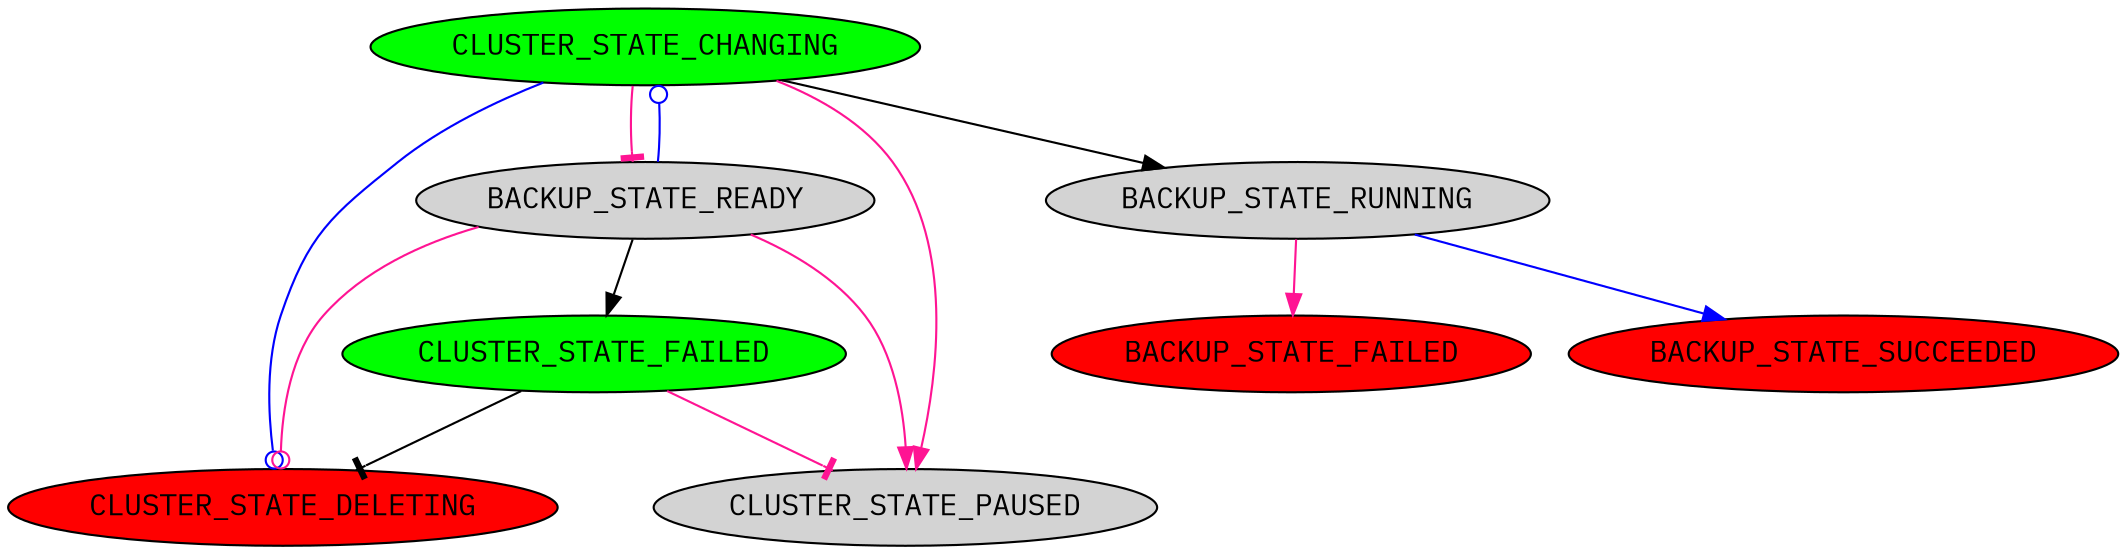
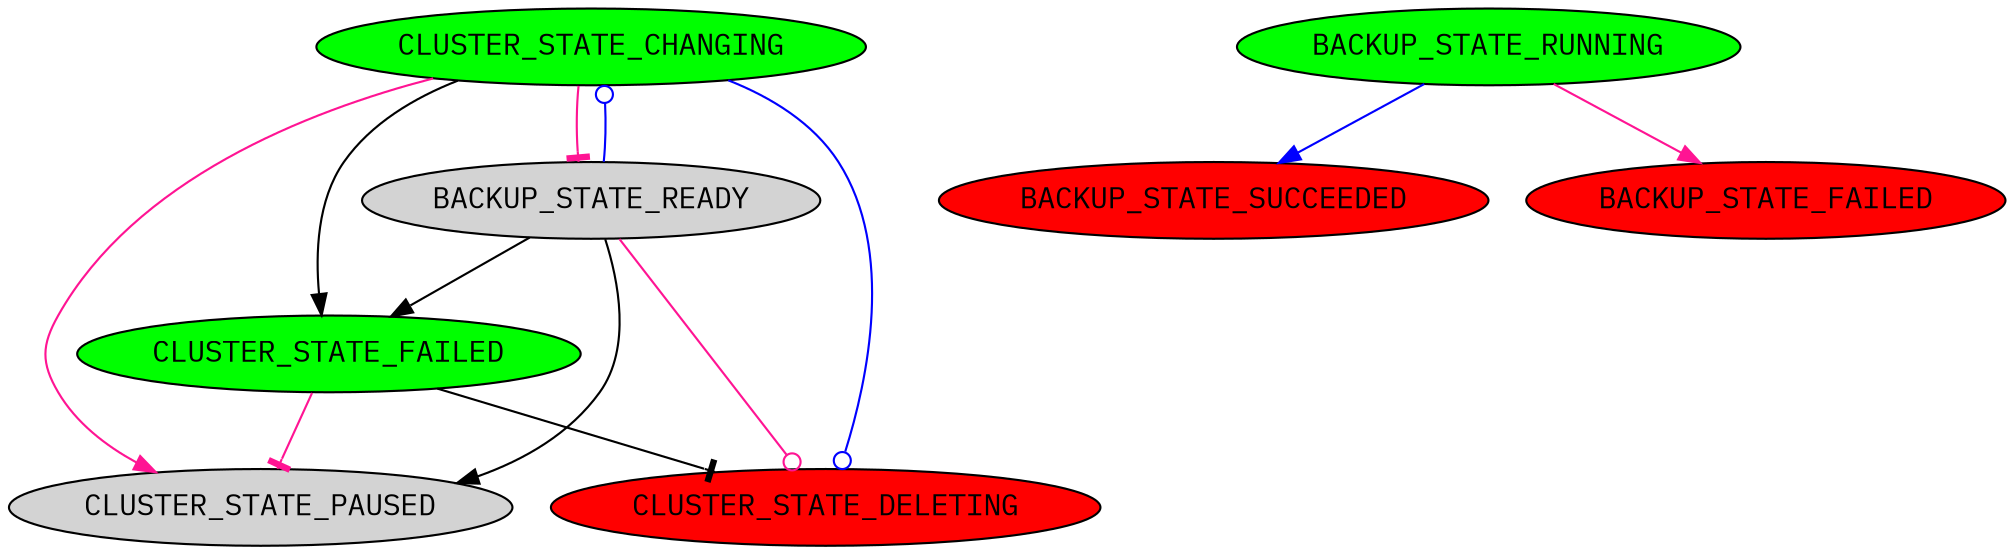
edge "CLUSTER_STATE_CHANGING" -> "BACKUP_STATE_RUNNING": now "CLUSTER_STATE_CHANGING" -> "CLUSTER_STATE_FAILED"
node "BACKUP_STATE_RUNNING": fillcolor lightgrey -> green
edge "BACKUP_STATE_READY" -> "CLUSTER_STATE_PAUSED": color deeppink -> black
